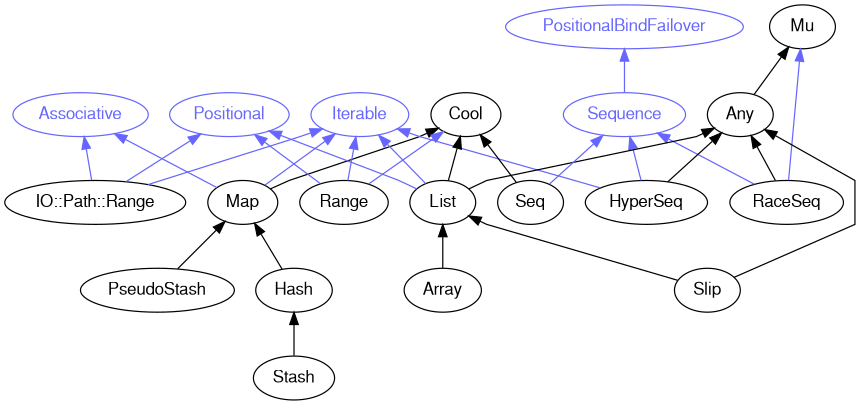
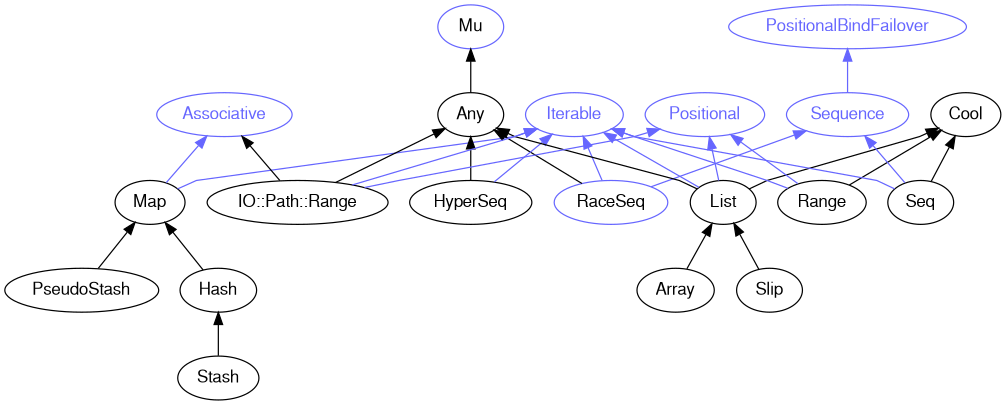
node "Mu": color #000000 -> #6666ff
edge "RaceSeq" -> "Mu": now "RaceSeq" -> "Iterable"
edge "Map" -> "Cool": removed
edge "Seq" -> "Iterable": added
edge "IO::Path::Range" -> "Associative": color #6666ff -> #000000
edge "Range" -> "Cool": color #6666ff -> #000000
edge "HyperSeq" -> "Sequence": removed
node "RaceSeq": color #000000 -> #6666ff
edge "Slip" -> "Any": now "IO::Path::Range" -> "Any"
